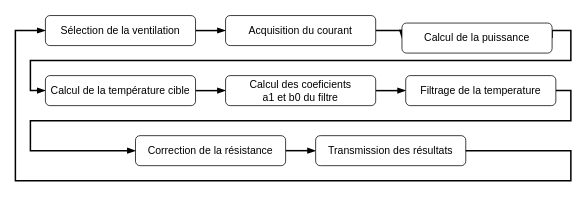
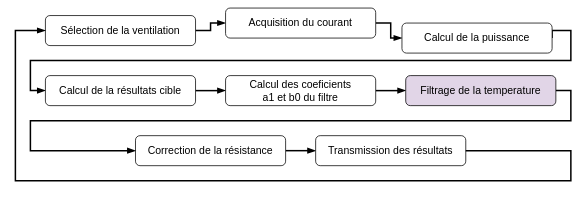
node "Acquisition du courant": moved (300, 30) -> (300, 23)
node "Calcul de la température cible": label "Calcul de la température cible" -> "Calcul de la résultats cible"
node "Filtrage de la temperature": fillcolor #ffffff -> #e1d5e7
